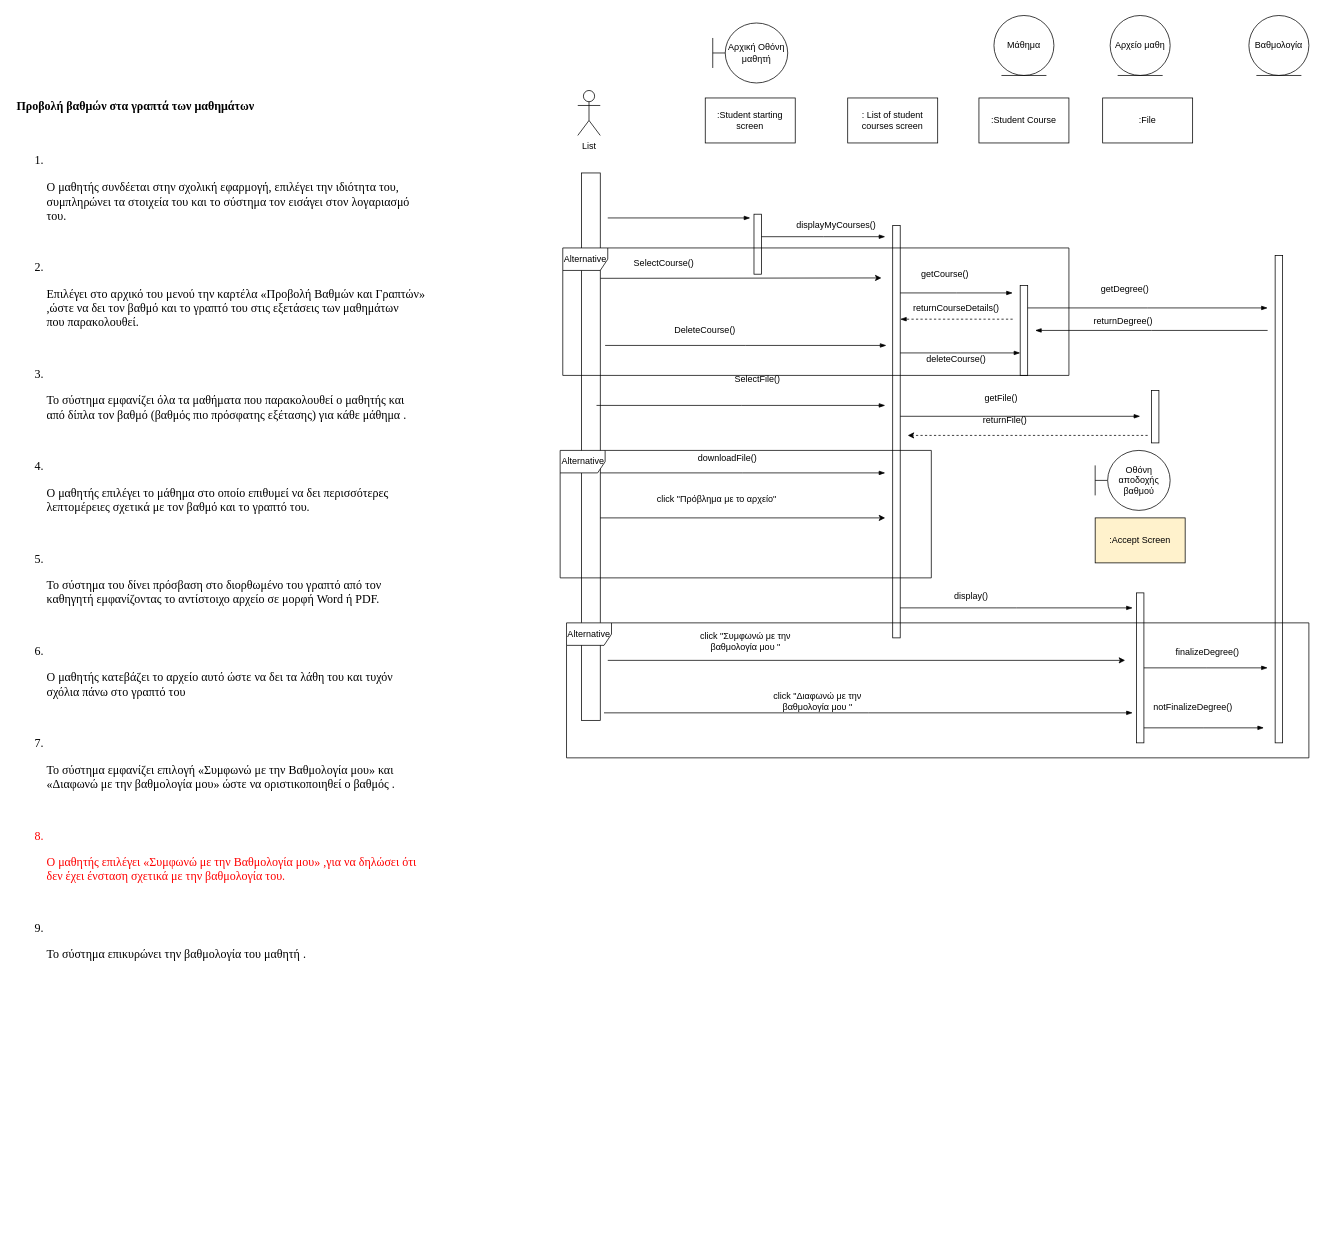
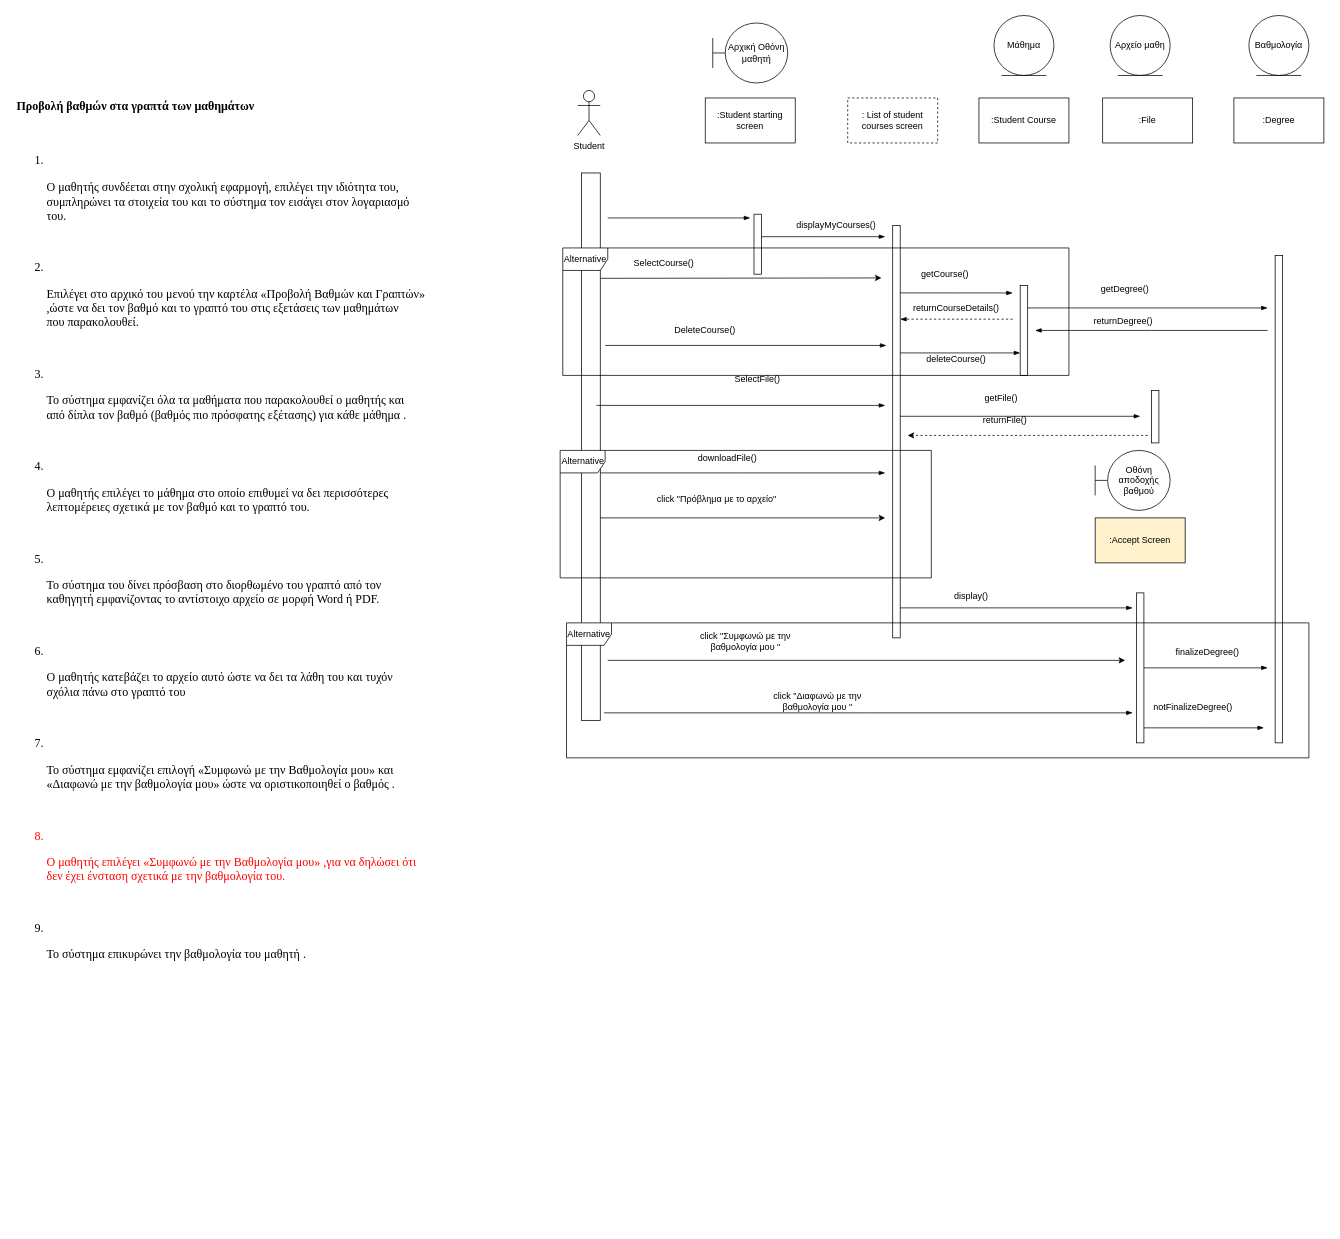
node ": List of student courses screen": style solid -> dashed
node ":Degree": added
node "List": label "List" -> "Student"
